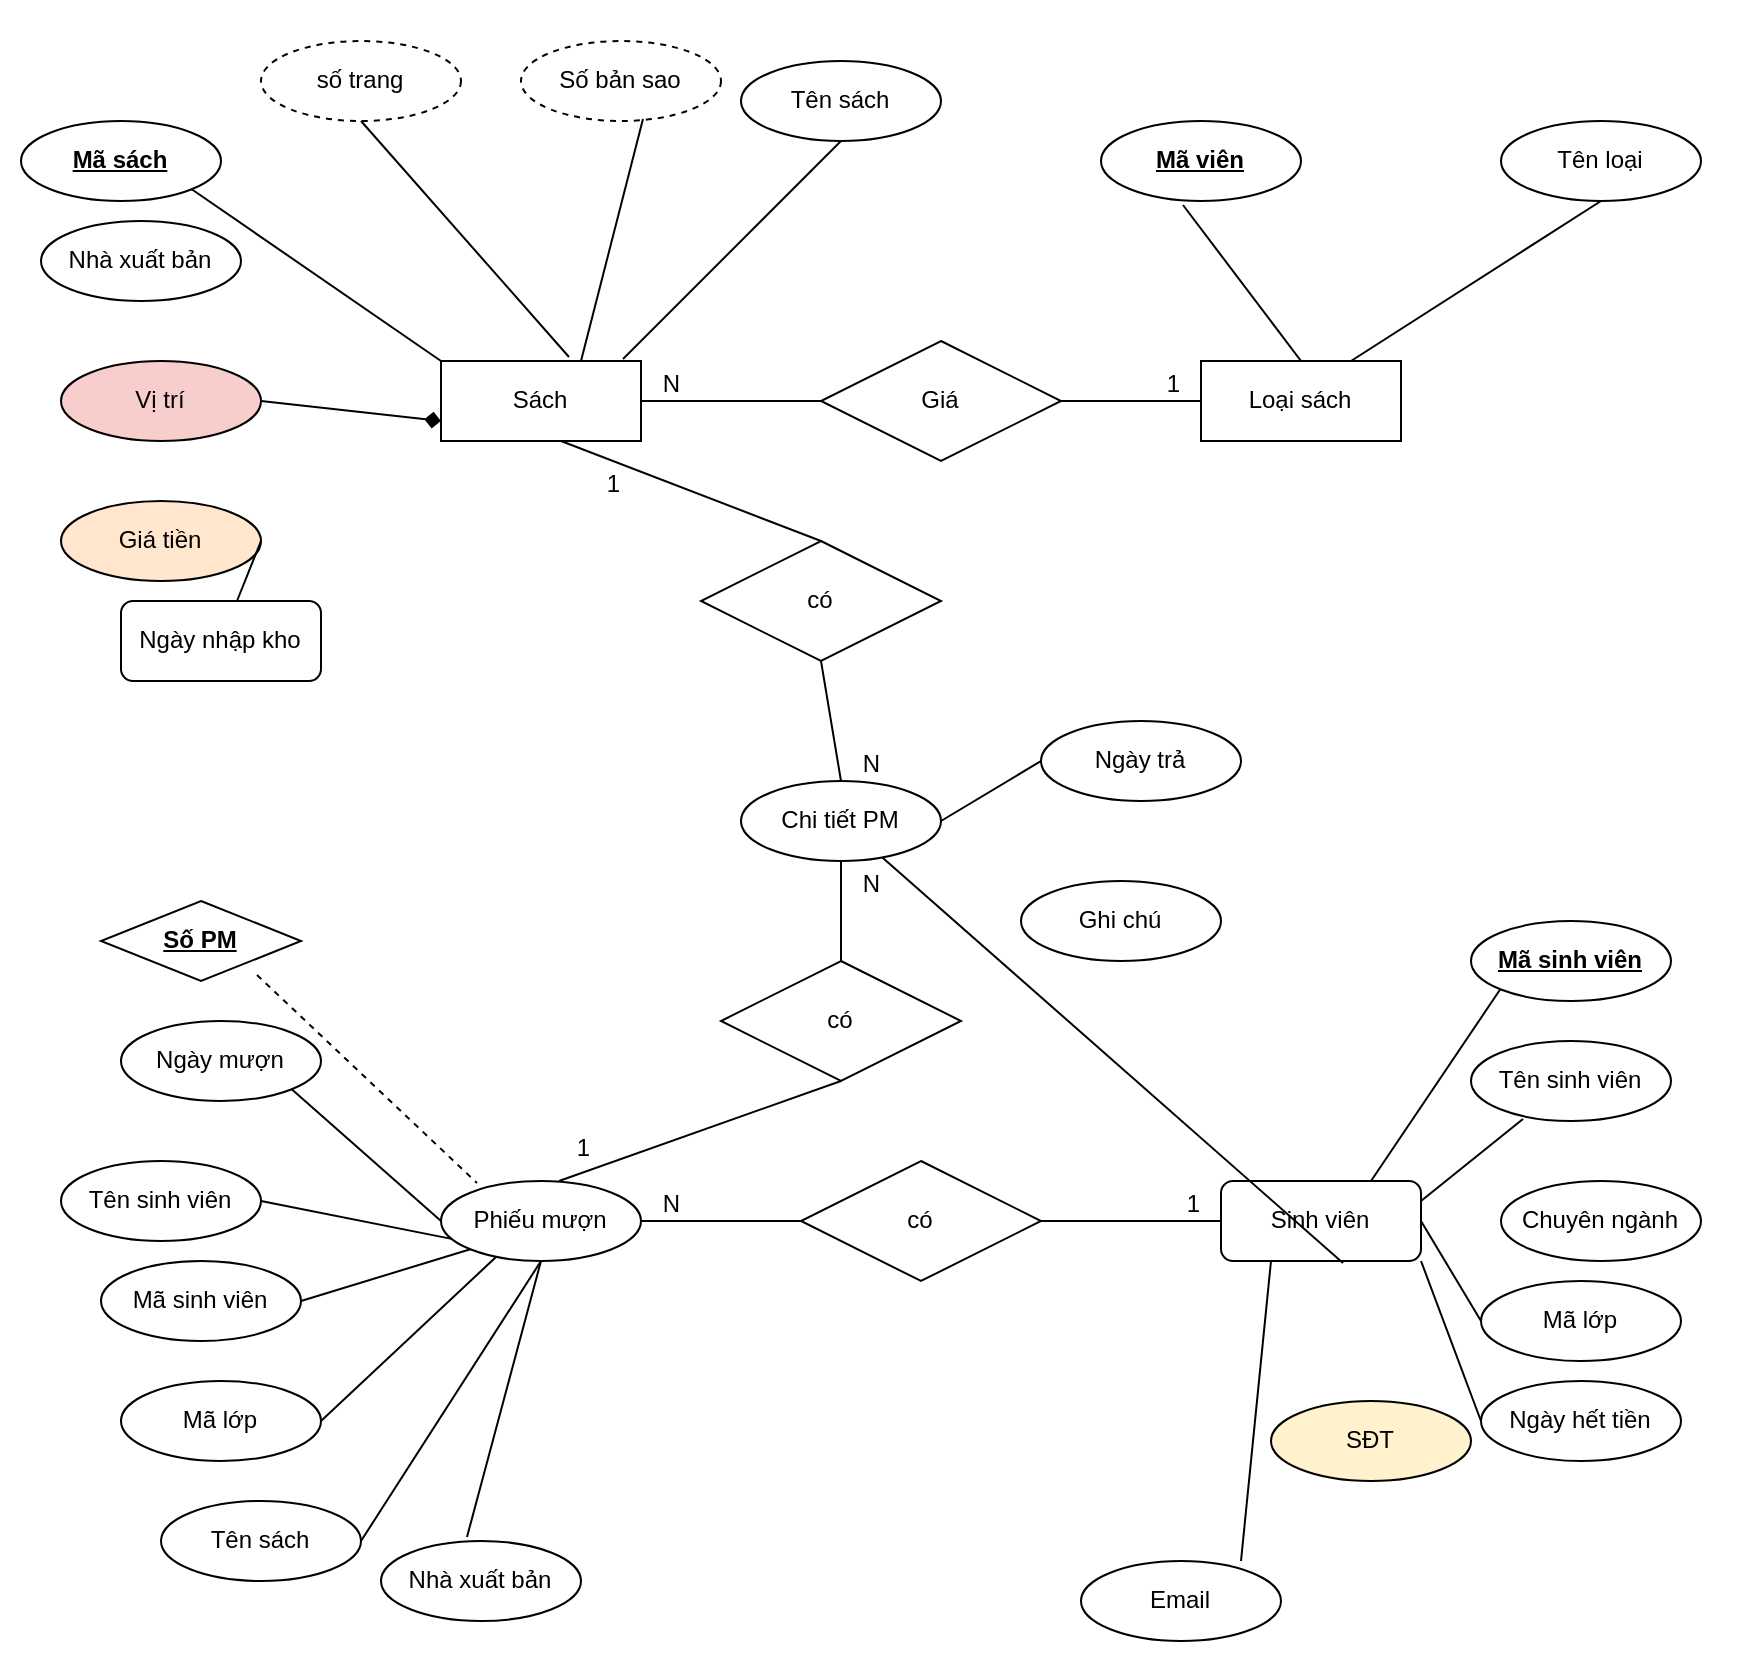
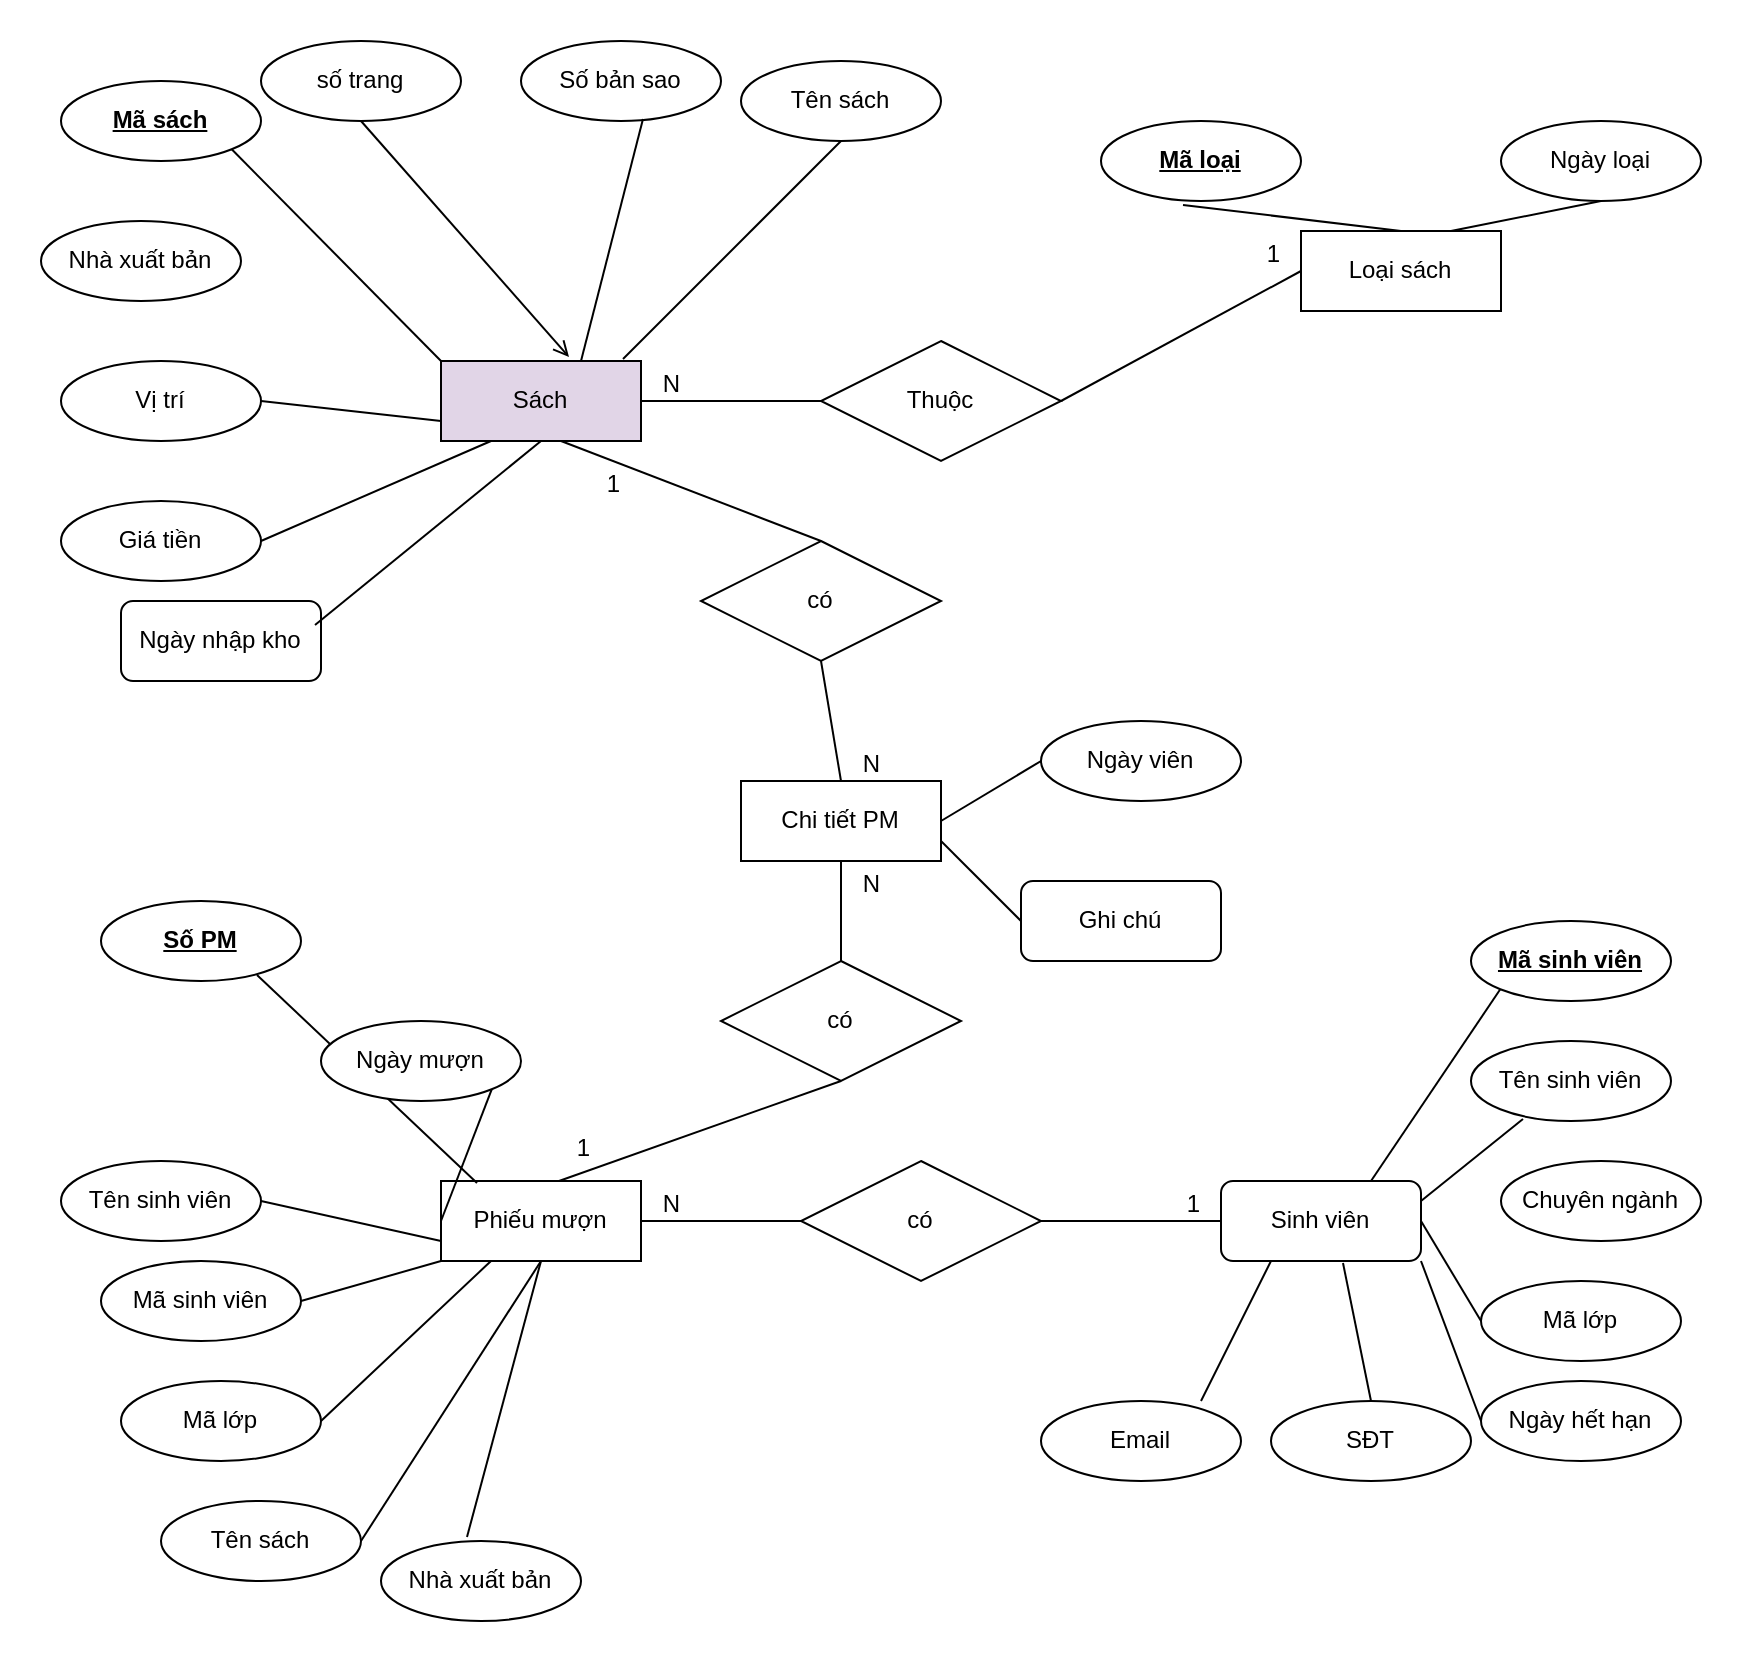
node "số trang": style dashed -> solid
node "Số bản sao": style dashed -> solid
node "Mã sách": moved (121, 161) -> (161, 121)
node "Mã viên": label "Mã viên" -> "Mã loại"
node "Tên loại": label "Tên loại" -> "Ngày loại"
edge "số trang" -- "Sách": arrowhead none -> open
node "Vị trí": fillcolor #f8cecc -> #ffffff
node "Sách": fillcolor #ffffff -> #e1d5e7
node "Giá": label "Giá" -> "Thuộc"
node "Loại sách": moved (1301, 401) -> (1401, 271)
edge "Vị trí" -> "Sách": arrowhead diamond -> none
edge "Sách" -- "Ngày nhập kho": added
node "Giá tiền": fillcolor #ffe6cc -> #ffffff
edge "Giá tiền" -- "Ngày nhập kho": now "Giá tiền" -- "Sách"
node "Ngày trả": label "Ngày trả" -> "Ngày viên"
node "Chi tiết PM": shape ellipse -> rectangle
edge "Chi tiết PM" -- "Ghi chú": added
node "Ghi chú": shape ellipse -> rounded rectangle
node "Số PM": shape diamond -> ellipse
node "Ngày mượn": moved (221, 1061) -> (421, 1061)
edge "Chi tiết PM" -- "Sinh viên": now "SĐT" -- "Sinh viên"
edge "Số PM" -- "Phiếu mượn": style dashed -> solid
node "Phiếu mượn": shape ellipse -> rectangle
node "Chuyên ngành": moved (1601, 1221) -> (1601, 1201)
node "Ngày hết tiền": label "Ngày hết tiền" -> "Ngày hết hạn"
node "SĐT": fillcolor #fff2cc -> #ffffff
node "Email": moved (1181, 1601) -> (1141, 1441)
